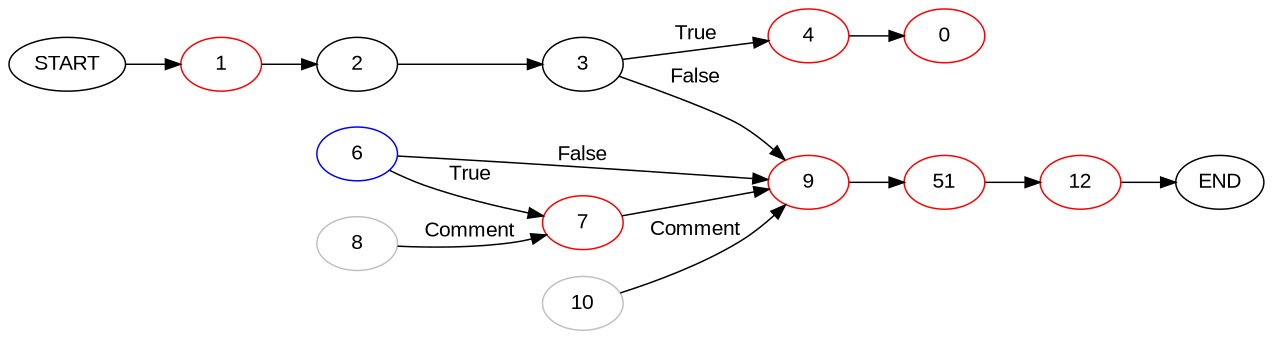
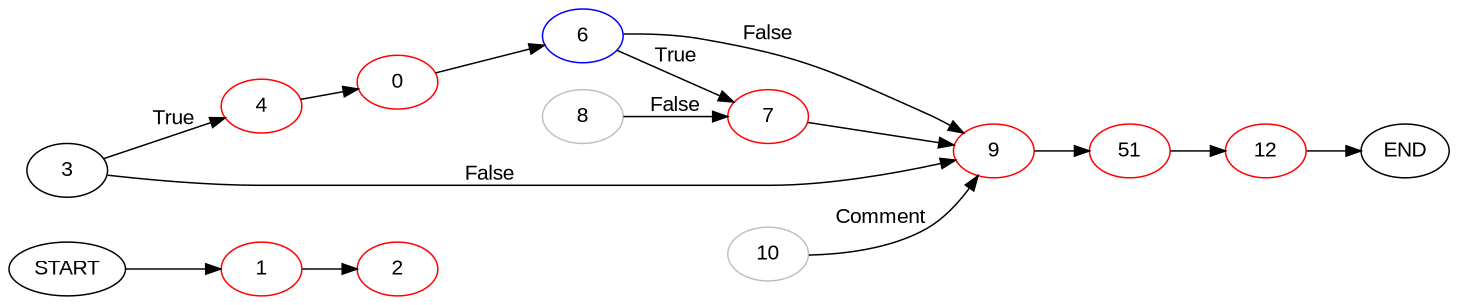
edge "0" -> "6": added
node "2": color black -> red
edge "2" -> "3": removed
edge "8" -> "7": label "Comment" -> "False"
